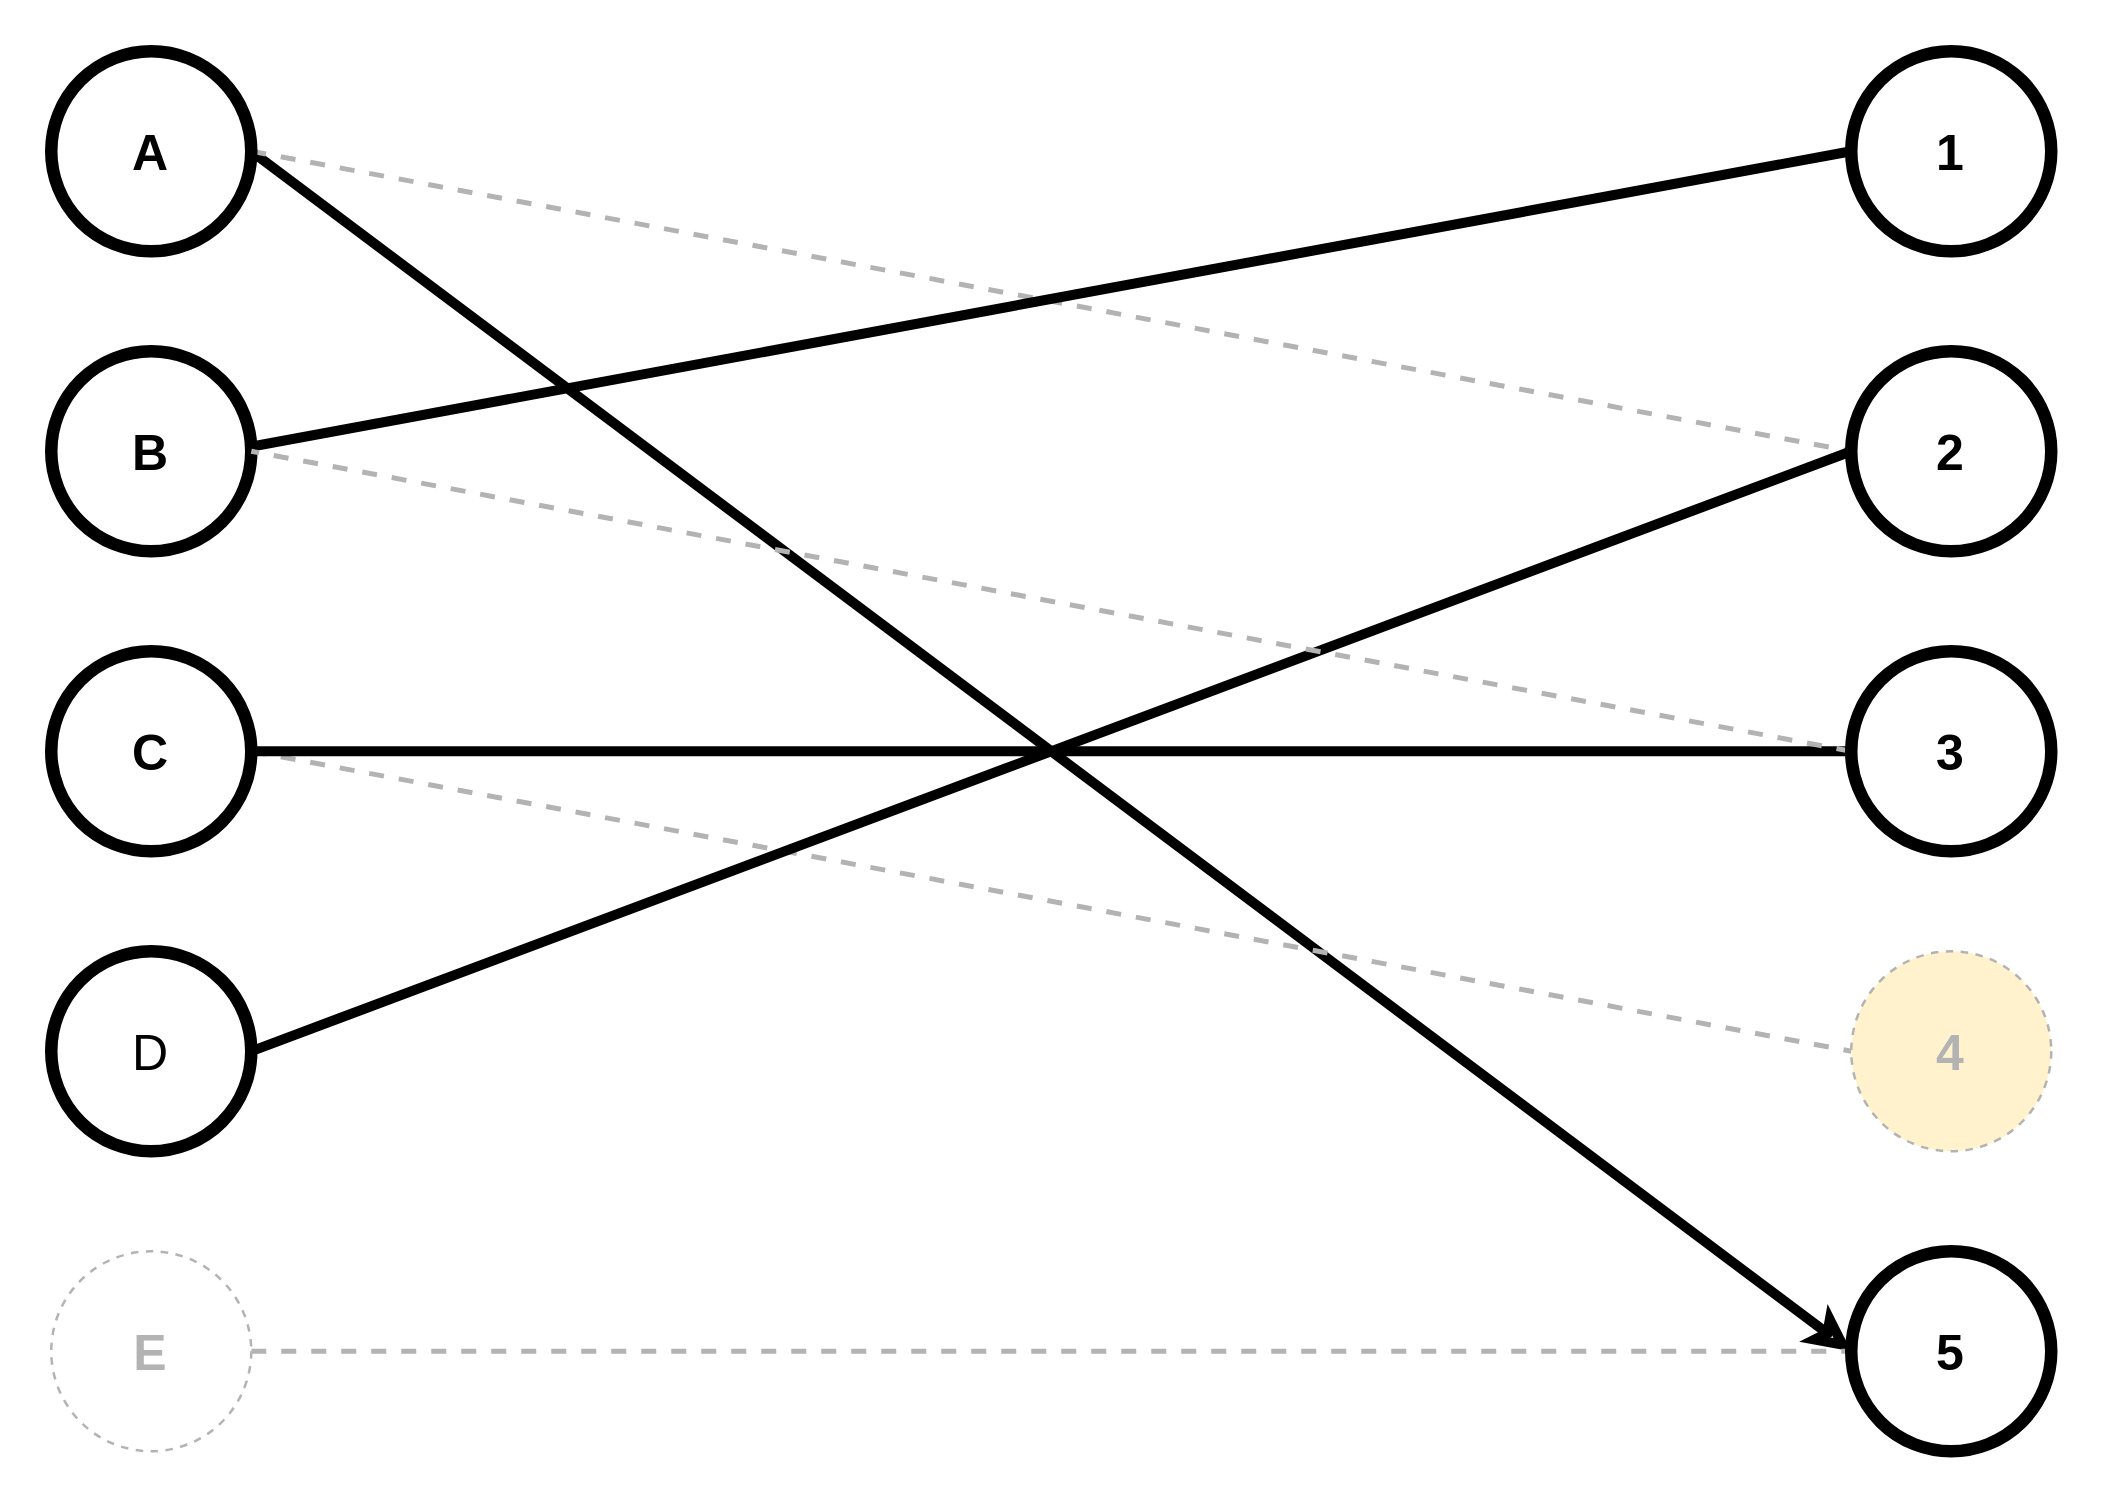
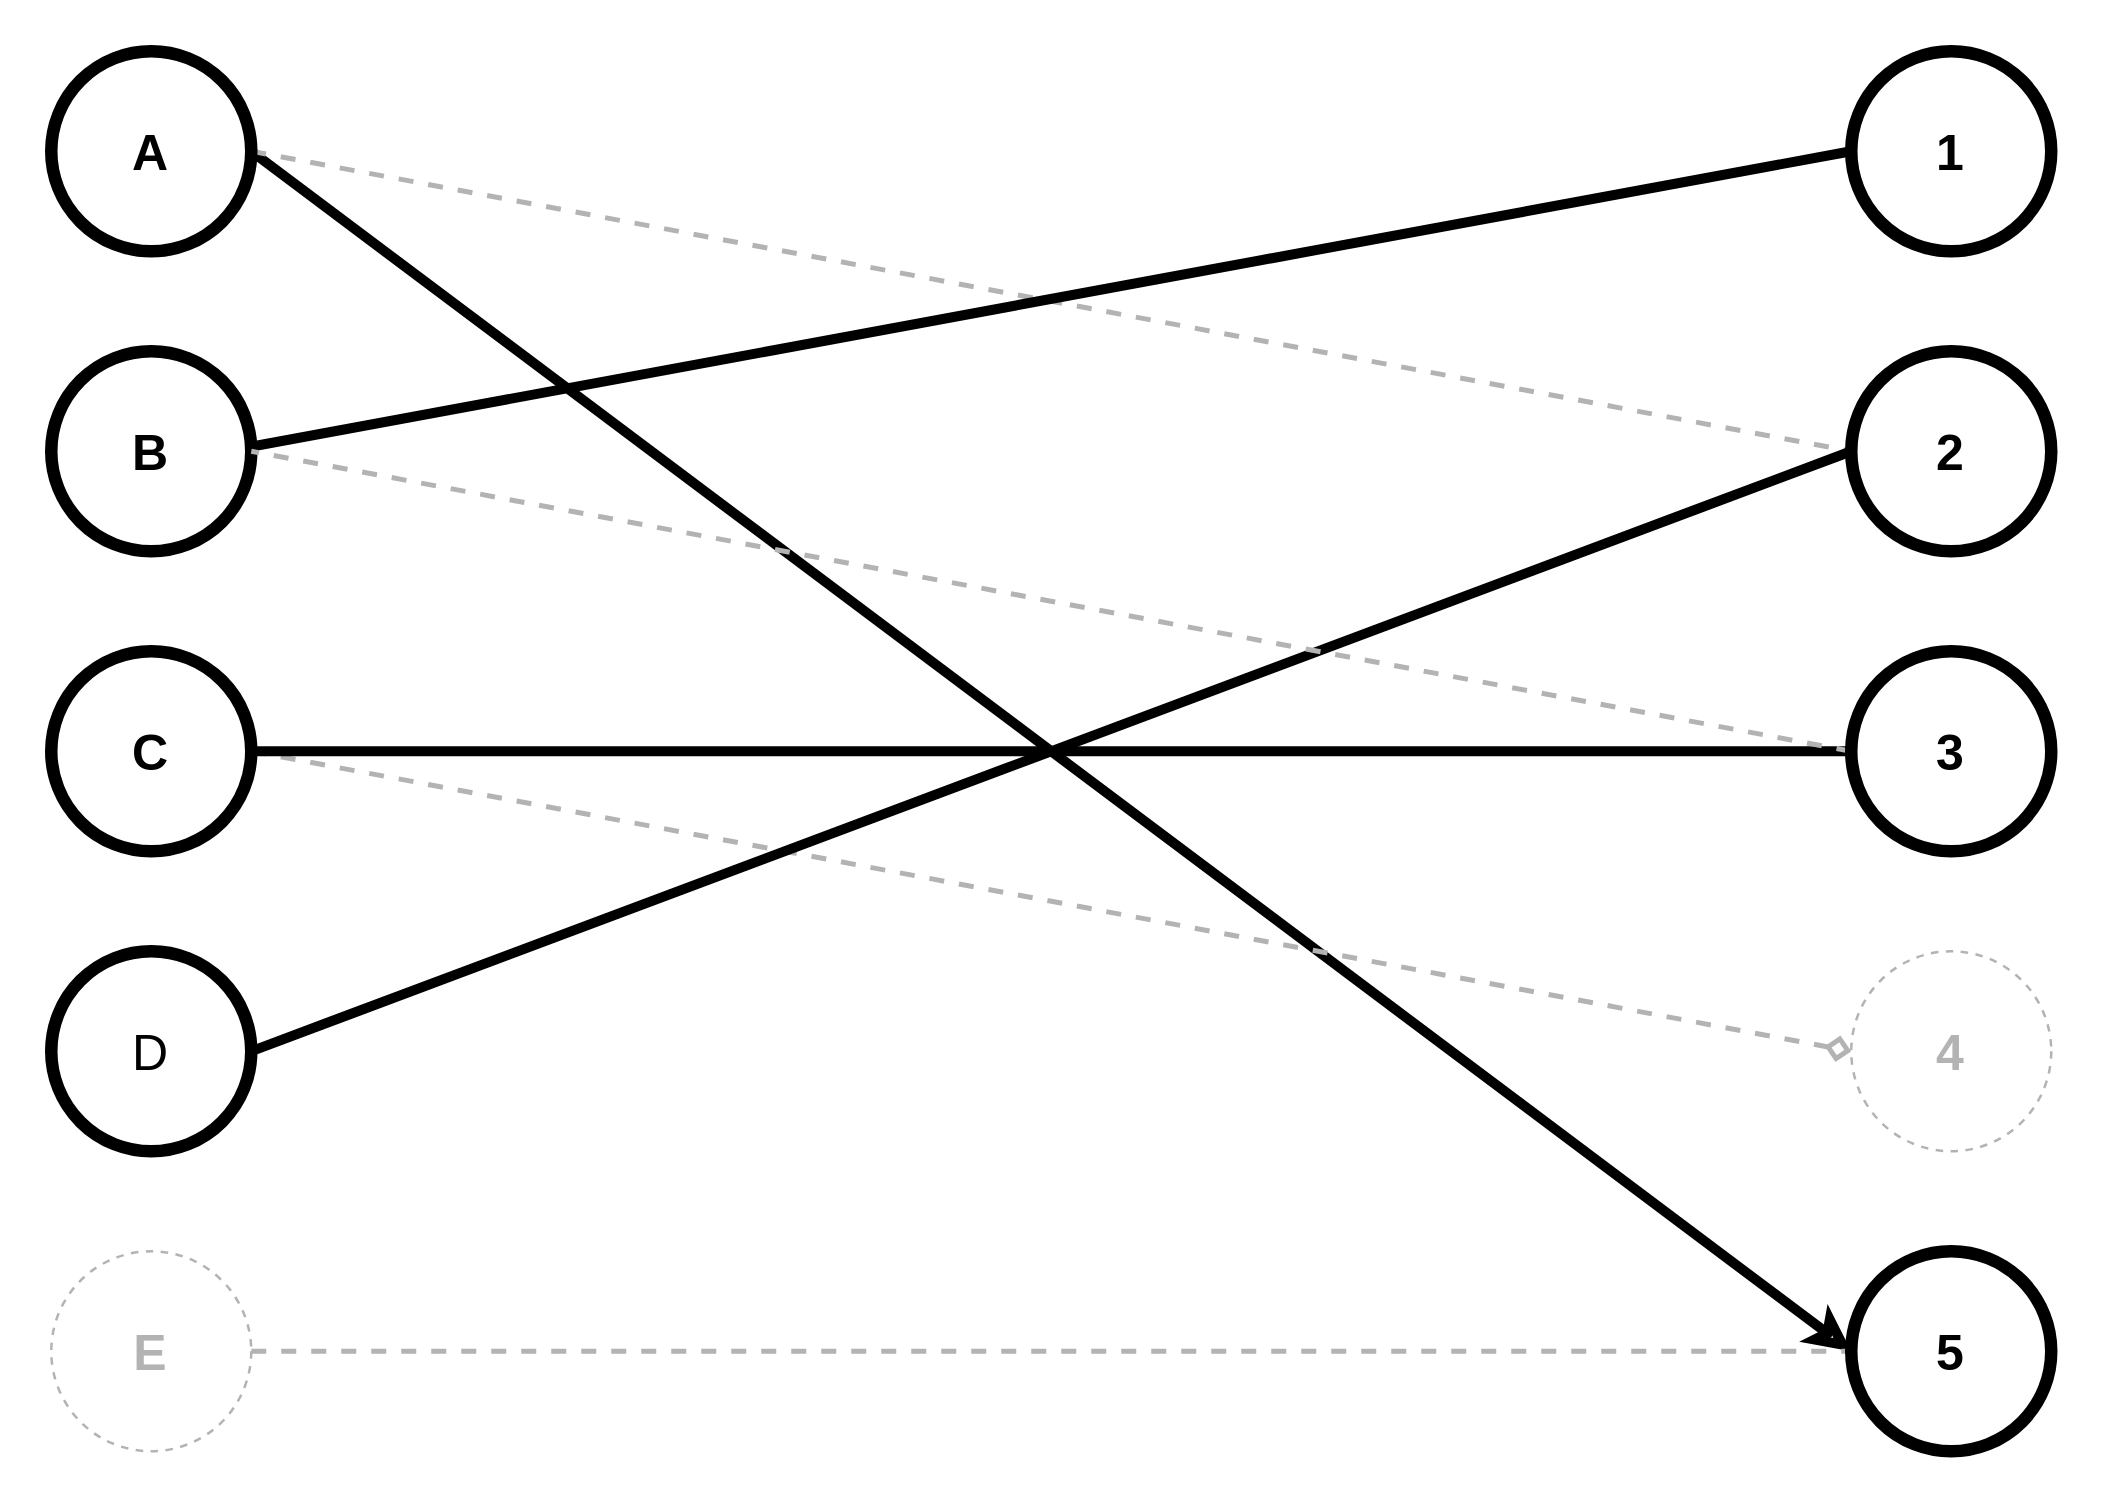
edge "C" -- "4": arrowhead none -> diamond
node "4": fillcolor #fff2cc -> #ffffff
